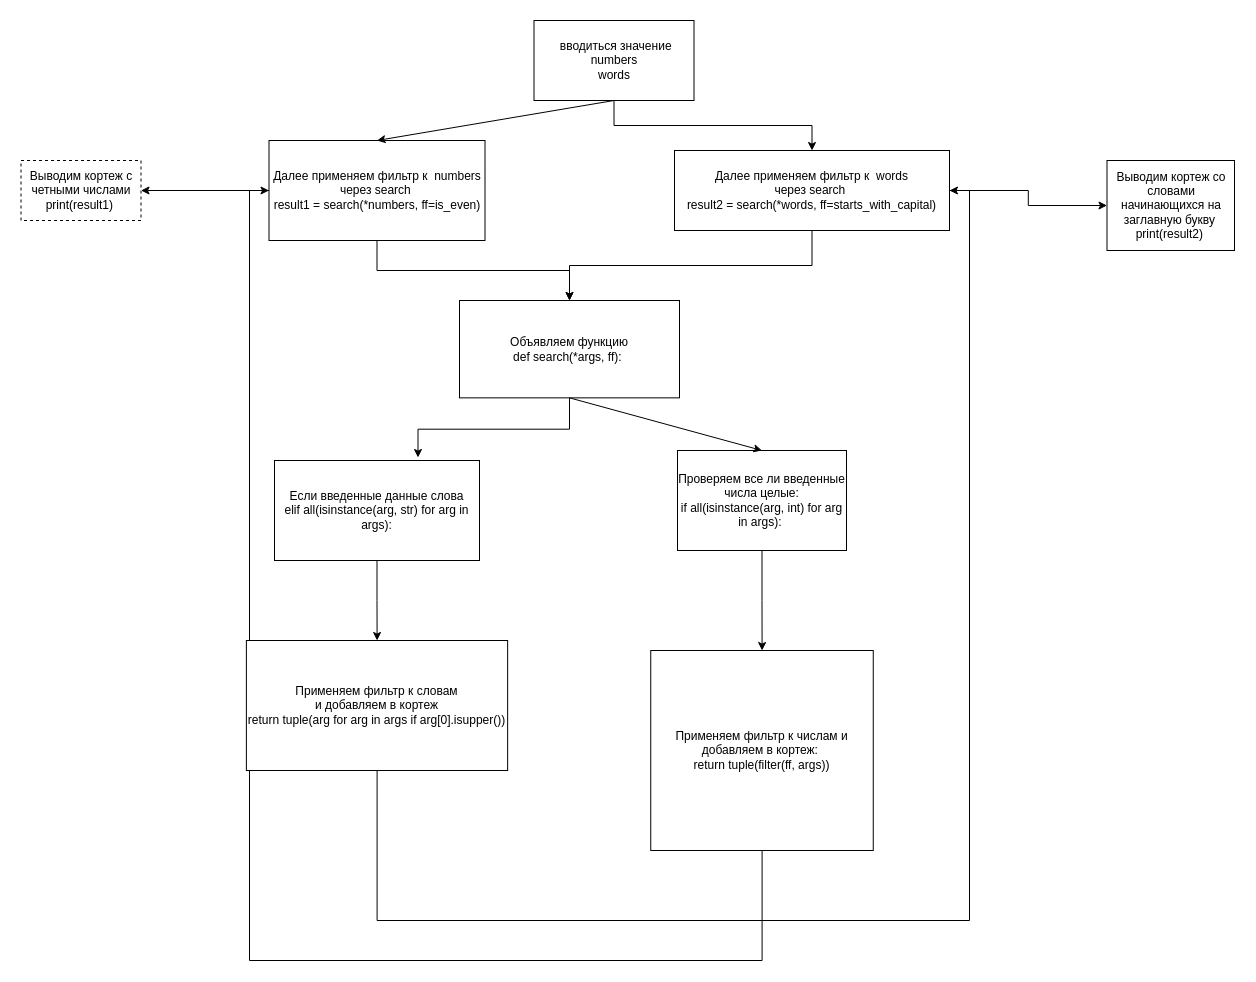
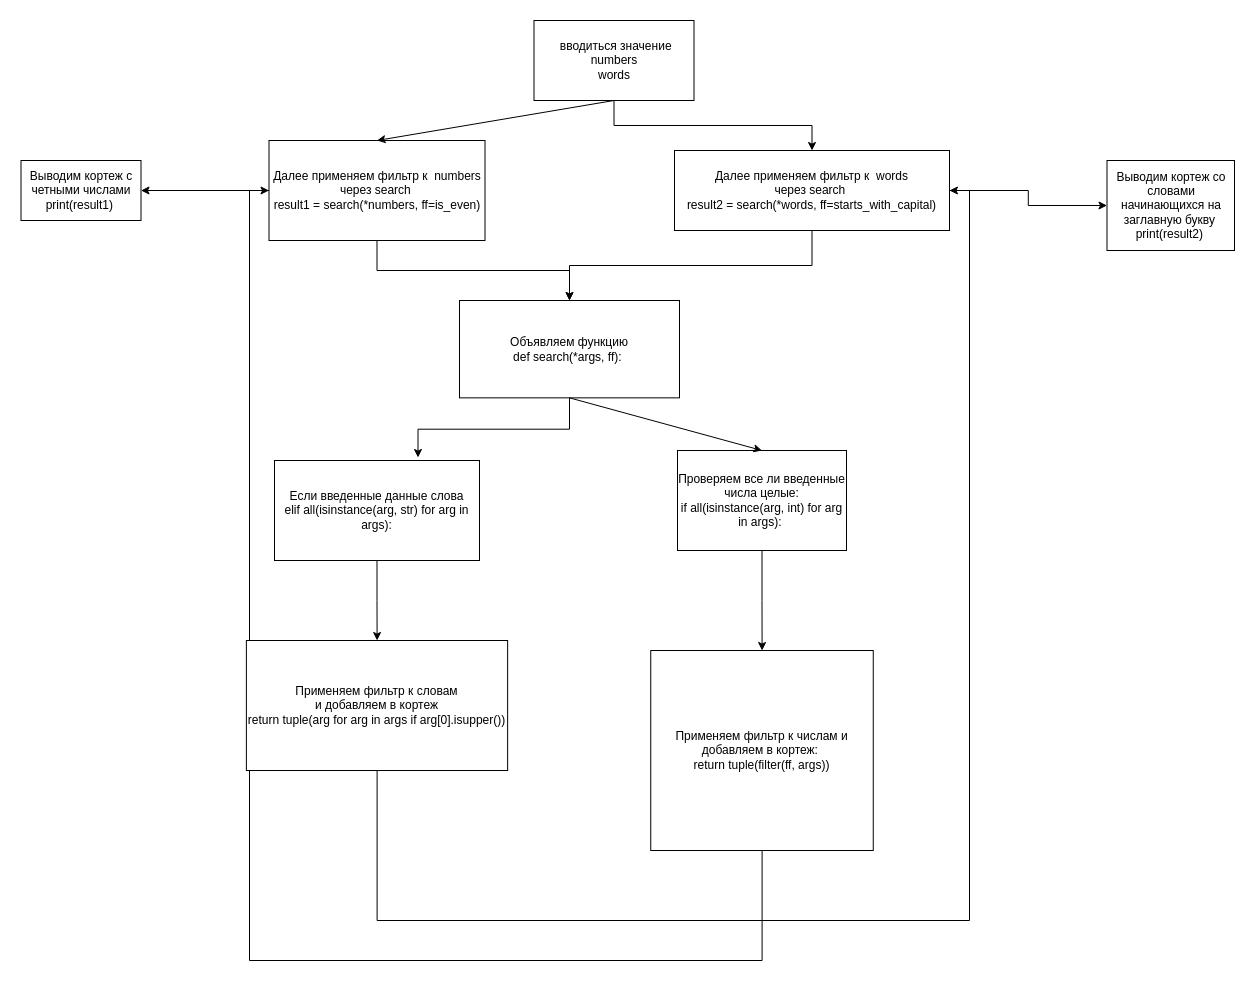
node "Выводим кортеж с четными числами print(result1)": style dashed -> solid
